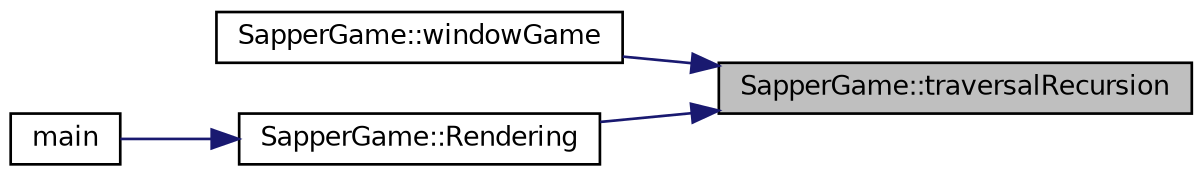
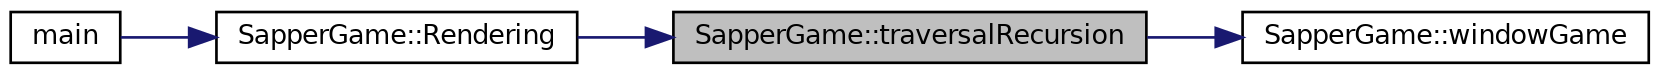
edge "SapperGame::windowGame" -> "SapperGame::traversalRecursion": reversed
